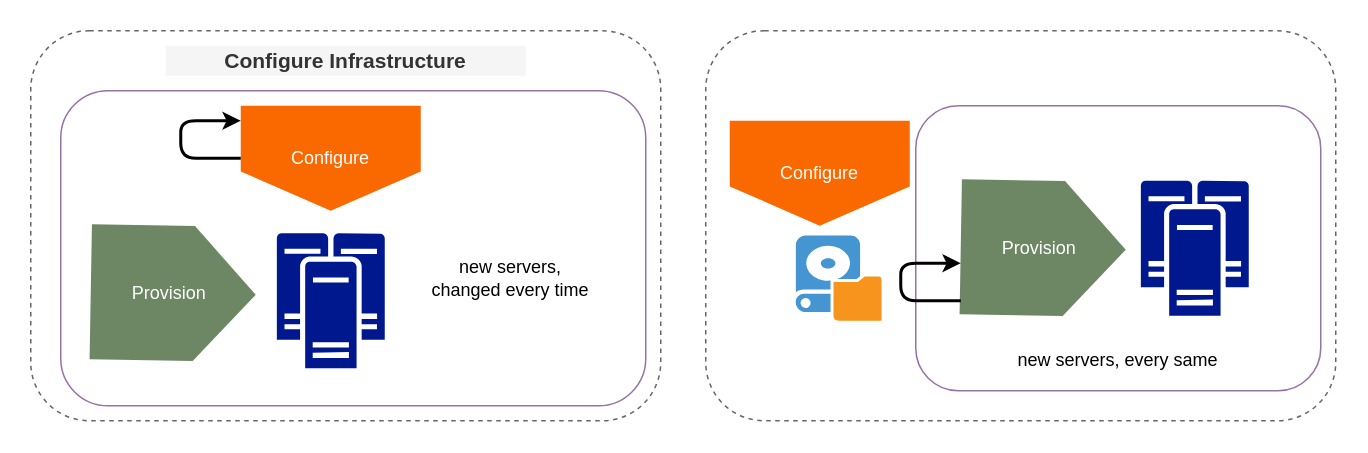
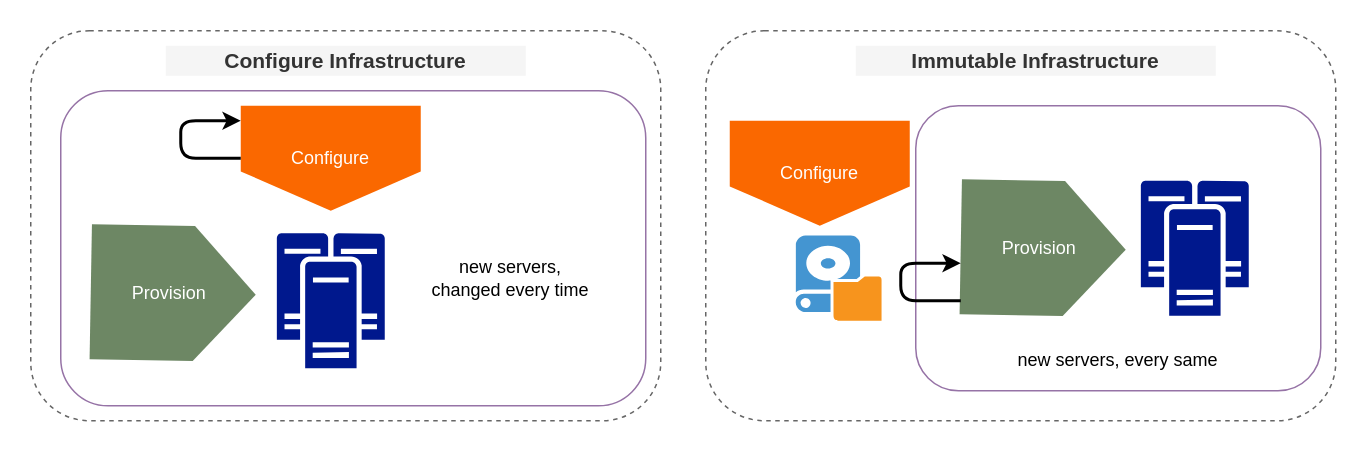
node "Immutable Infrastructure": added
